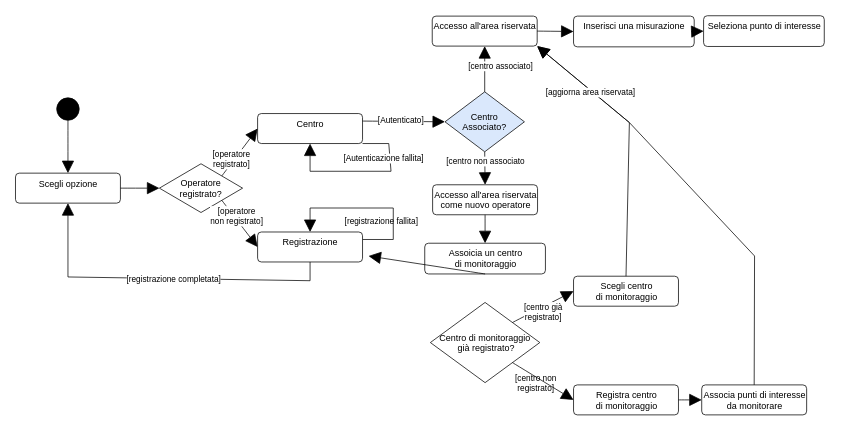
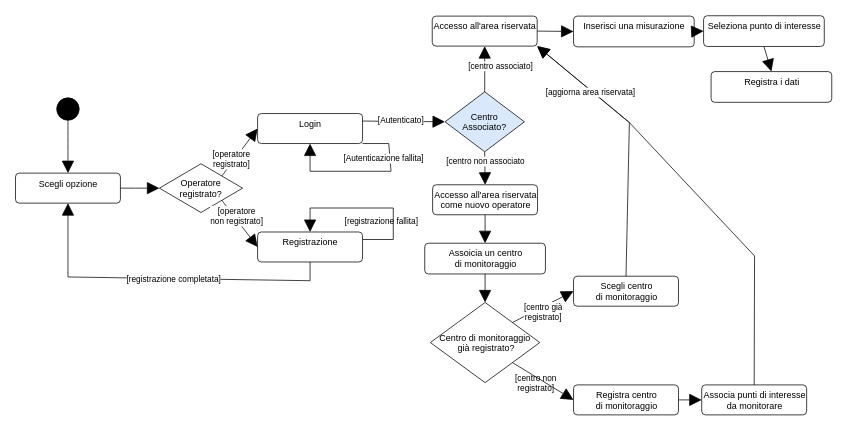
edge "Seleziona punto di interesse" -> "Registra i dati": added
node "Registra i dati": added
node "Centro": label "Centro" -> "Login"
edge "Assoicia un centro di monitoraggio" -> "Registrazione": now "Assoicia un centro di monitoraggio" -> "Centro di monitoraggio già registrato?"
